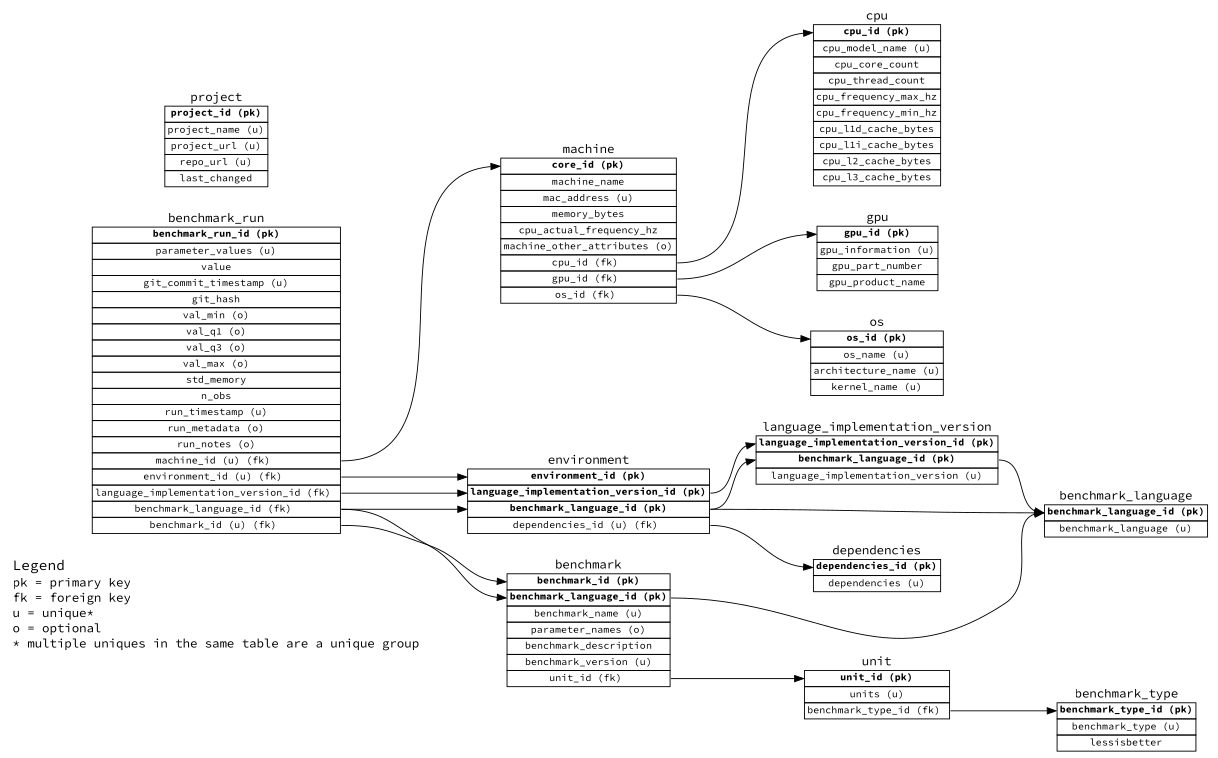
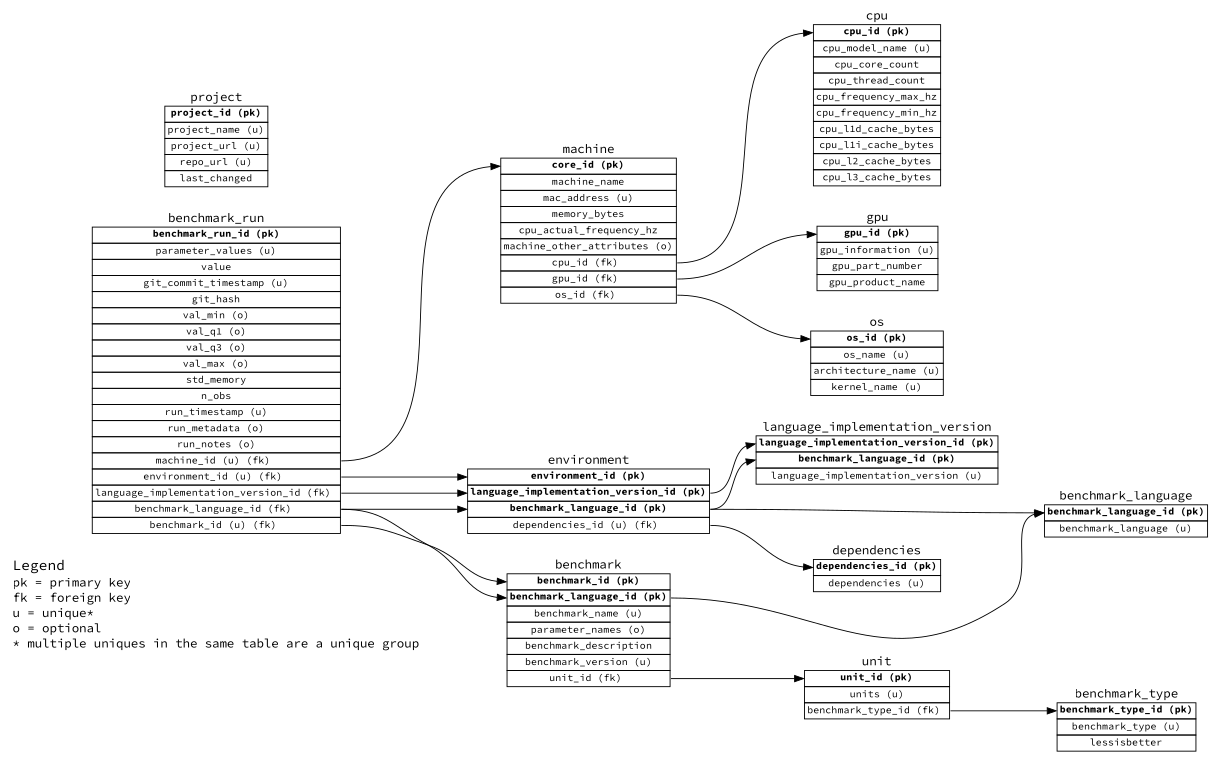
edge "language_implementation_version" -> "benchmark_language": removed
